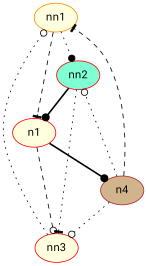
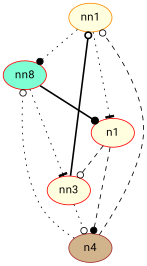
edge "nn1" -> "n1": style dashed -> dotted
node "nn2": label "nn2" -> "nn8"
edge "n4" -> "nn1": arrowhead tee -> odot
edge "nn3" -> "nn1": style dotted -> bold
edge "n1" -> "n4": style bold -> dashed
edge "n4" -> "nn3": reversed
